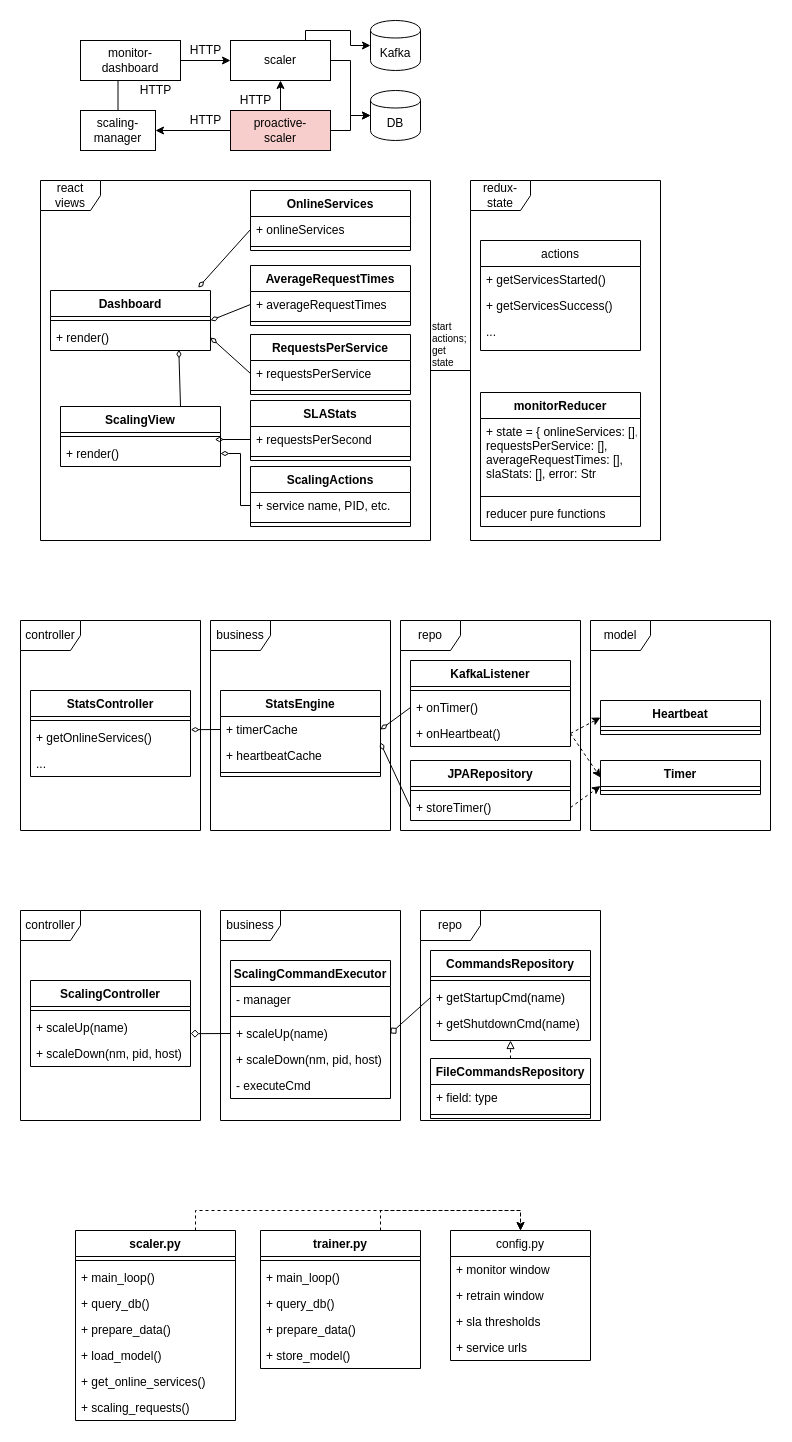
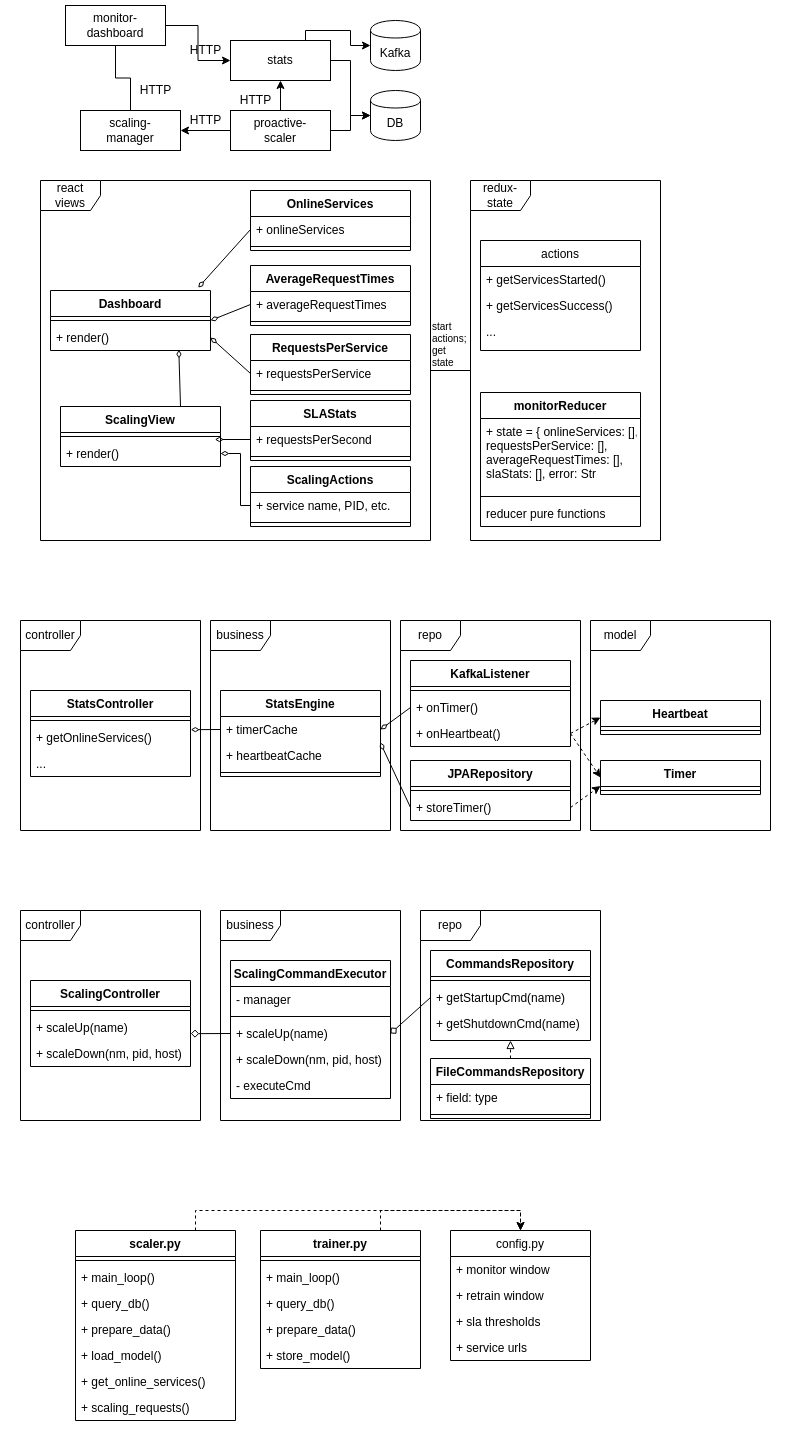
node "monitor- dashboard": moved (131, 61) -> (116, 26)
node "scaler": label "scaler" -> "stats"
node "scaling- manager": size 75x40 -> 100x40
node "proactive- scaler": fillcolor #f8cecc -> #ffffff
